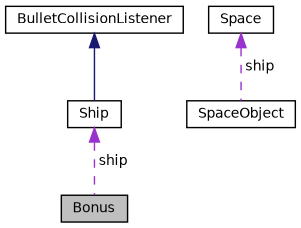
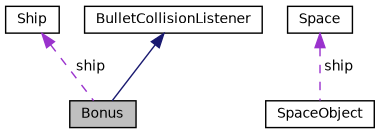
edge "Ship" -> "BulletCollisionListener": now "Bonus" -> "BulletCollisionListener"
